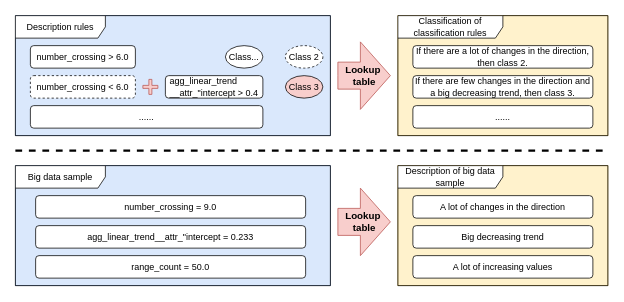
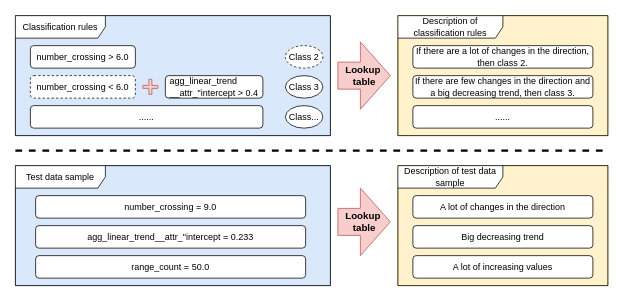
node "Description rules": label "Description rules" -> "Classification rules"
node "Classification of classification rules": label "Classification of classification rules" -> "Description of classification rules"
node "Class...": moved (244, 57) -> (304, 117)
node "Class 3": fillcolor #f8cecc -> #ffffff
node "Big data sample": label "Big data sample" -> "Test data sample"
node "Description of big data sample": label "Description of big data sample" -> "Description of test data sample"
